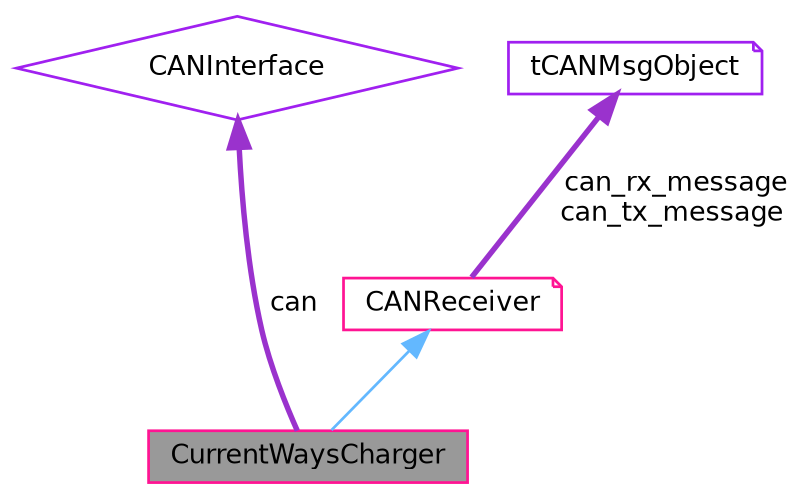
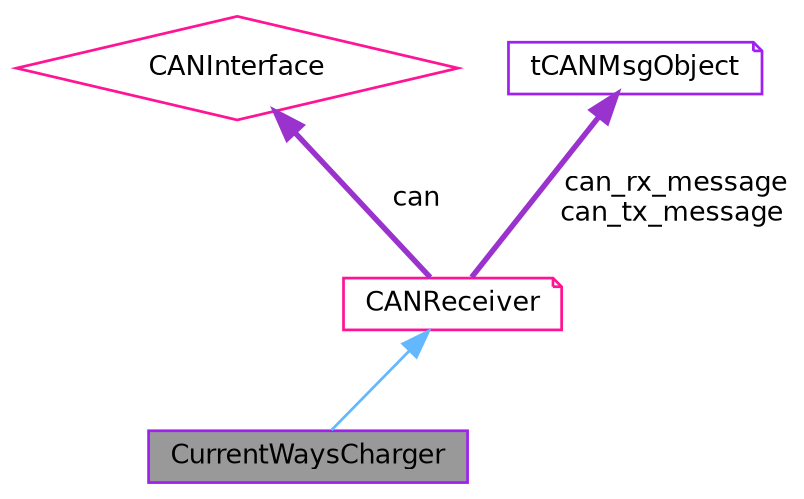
node "CANInterface": color purple -> deeppink
edge "CurrentWaysCharger" -> "CANInterface": now "CANReceiver" -> "CANInterface"
node "CurrentWaysCharger": color deeppink -> purple
